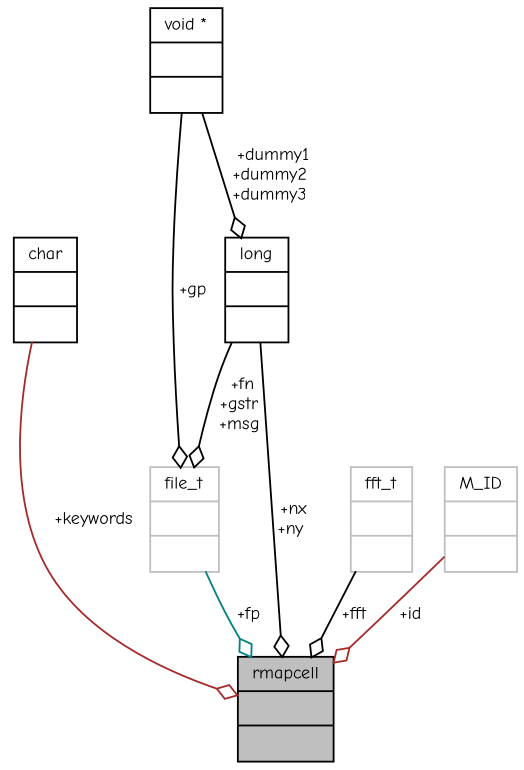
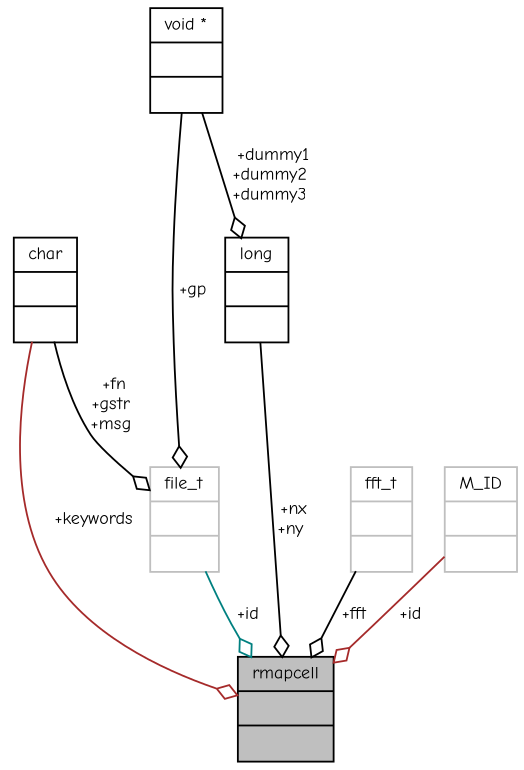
edge "long" -> "file_t": now "char" -> "file_t"
edge "file_t" -> "rmapcell": label " +fp" -> " +id"
